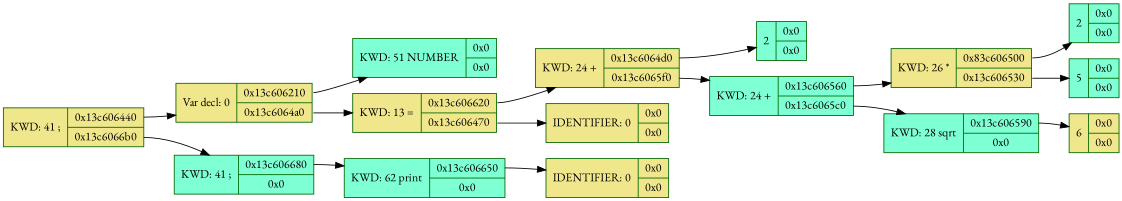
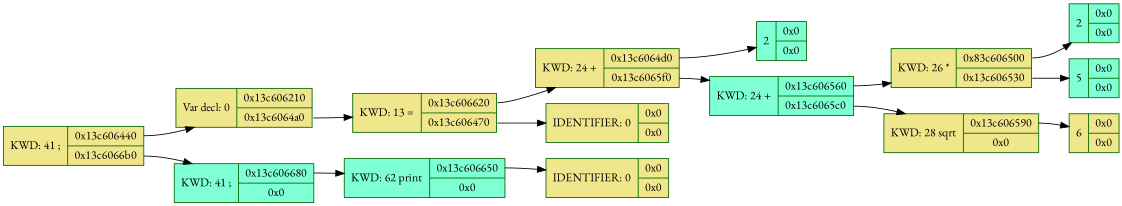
node "KWD: 51 NUMBER": removed
node "KWD: 28 sqrt": fillcolor aquamarine -> khaki
